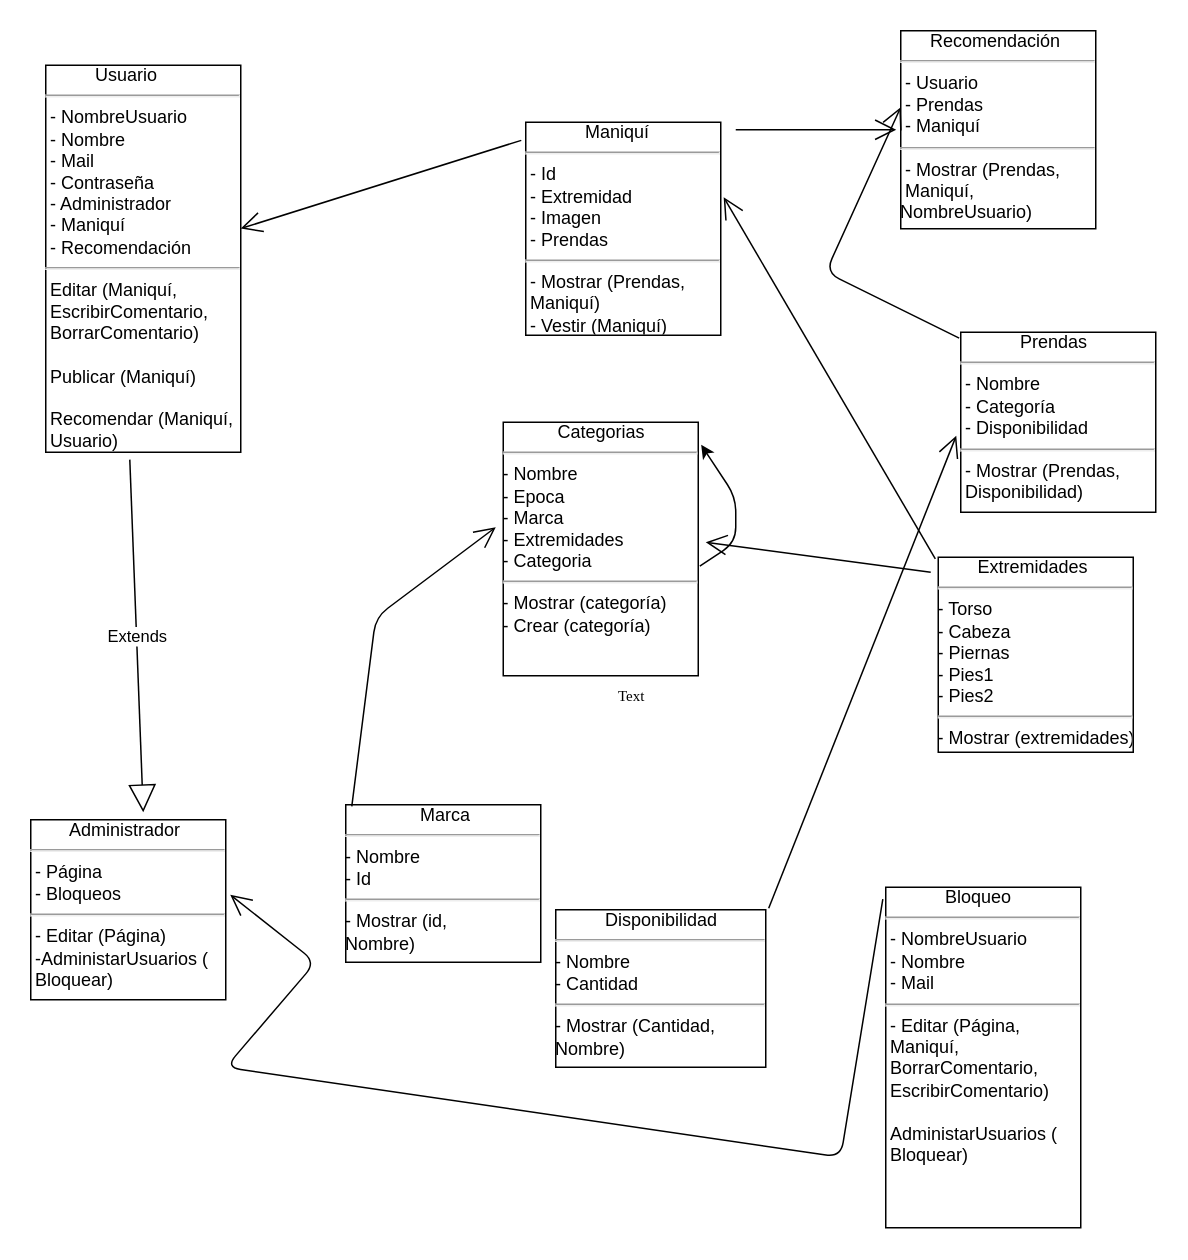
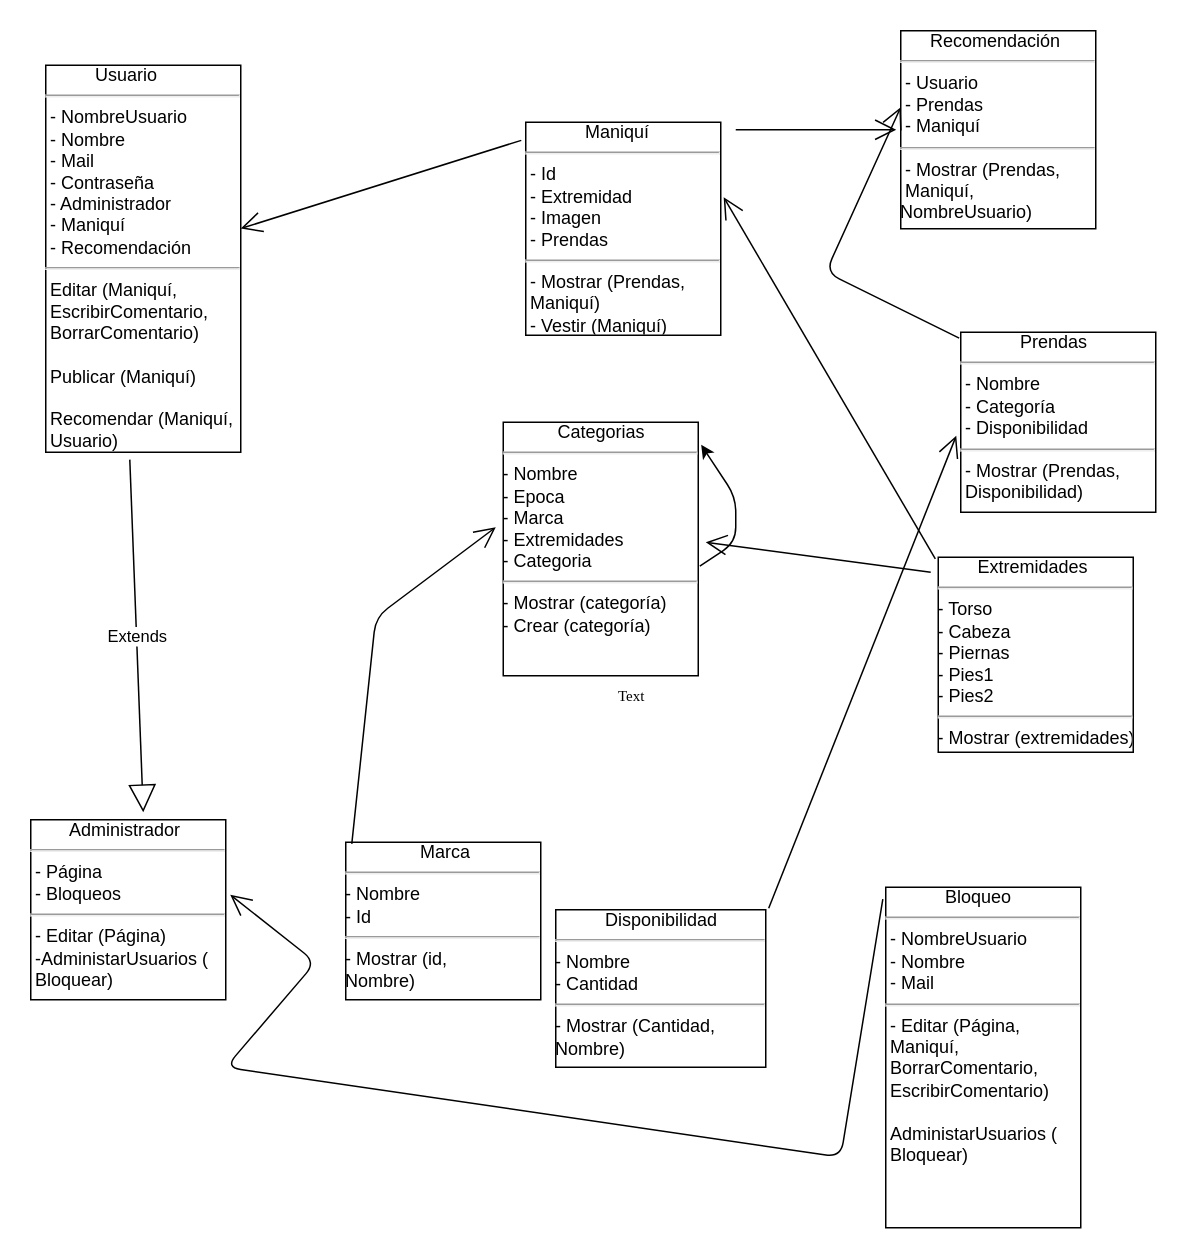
node "Marca- Nombre - Id- Mostrar (id, Nombre)": moved (443, 884) -> (443, 921)
